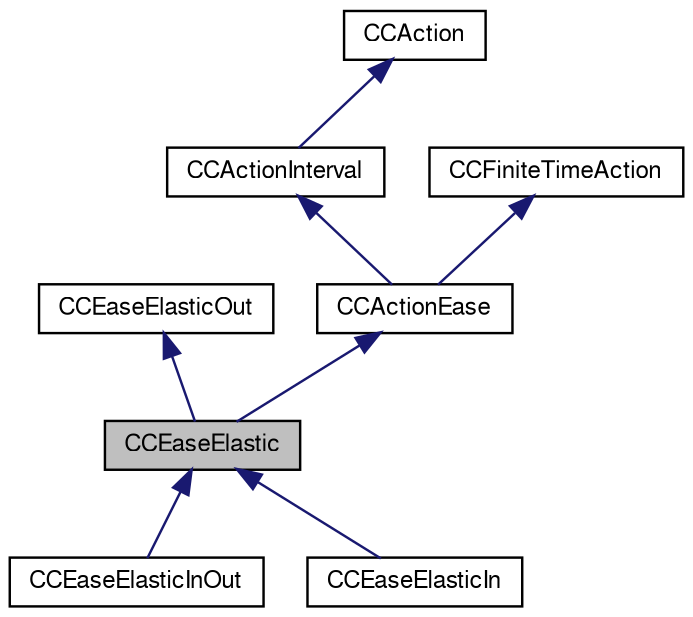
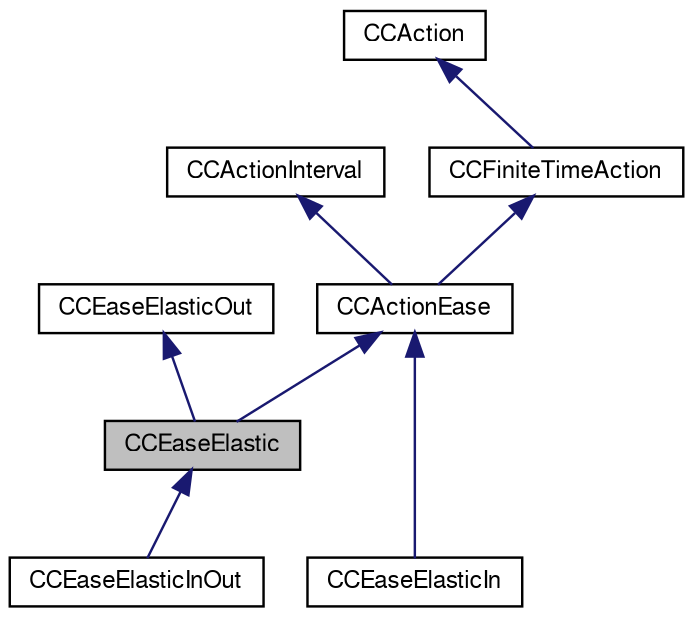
edge "CCActionInterval" -> "CCAction": now "CCFiniteTimeAction" -> "CCAction"
edge "CCEaseElasticIn" -> "CCEaseElastic": now "CCEaseElasticIn" -> "CCActionEase"
